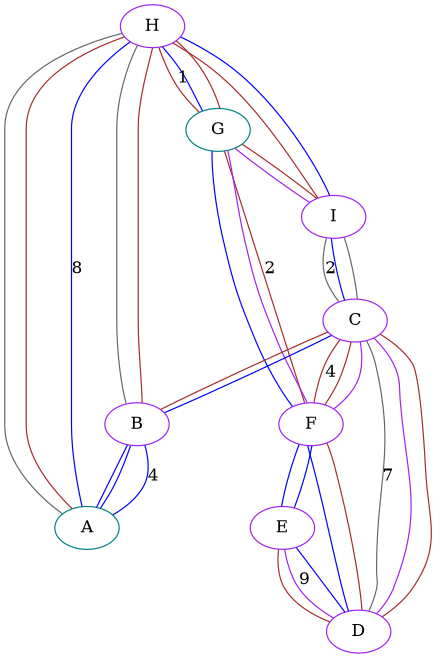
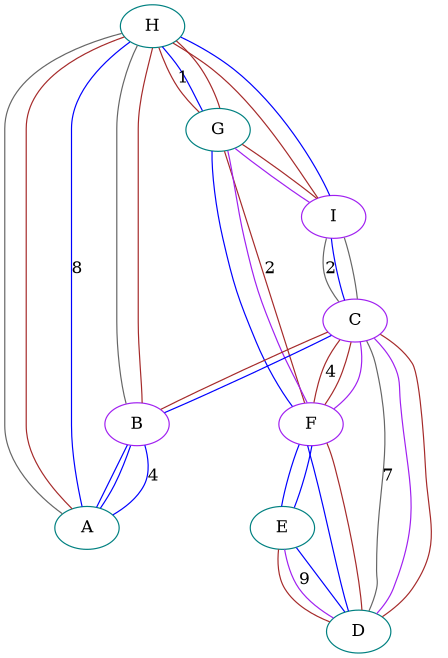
node "H": color purple -> teal
node "E": color purple -> teal
node "D": color purple -> teal
